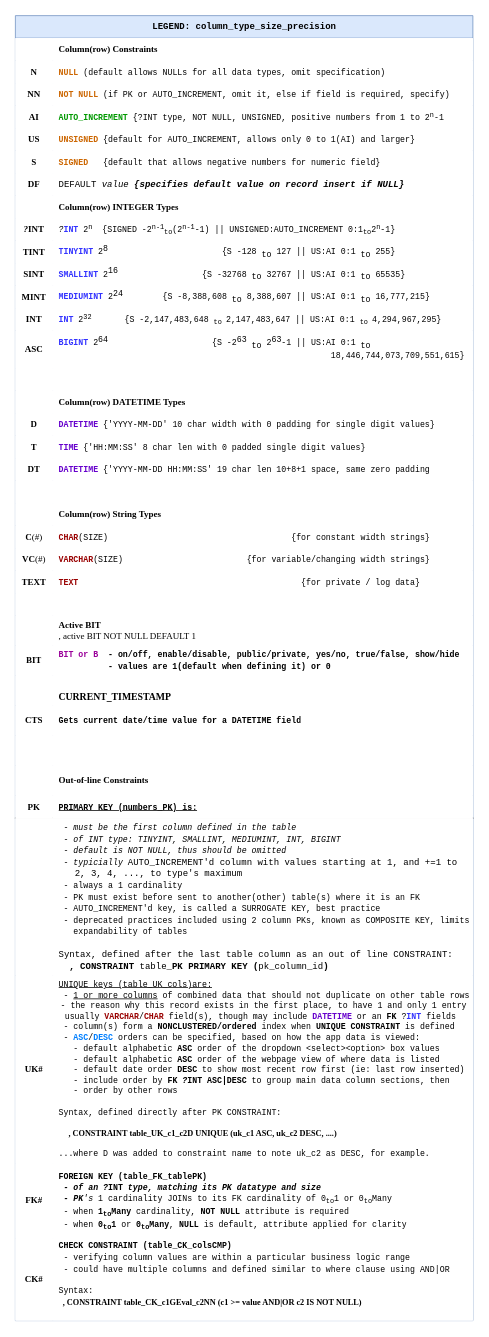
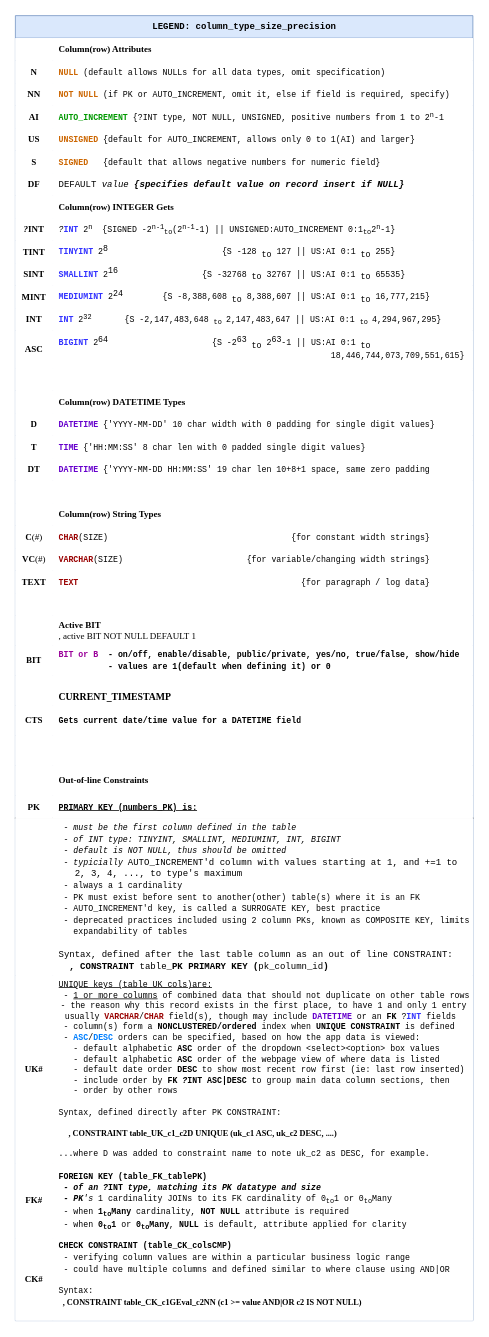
node "Column(row) Constraints": label "Column(row) Constraints" -> "Column(row) Attributes"
node "Column(row) INTEGER Types": label "Column(row) INTEGER Types" -> "Column(row) INTEGER Gets"
node "TEXT {for private / log data}": label "TEXT {for private / log data}" -> "TEXT {for paragraph / log data}"
